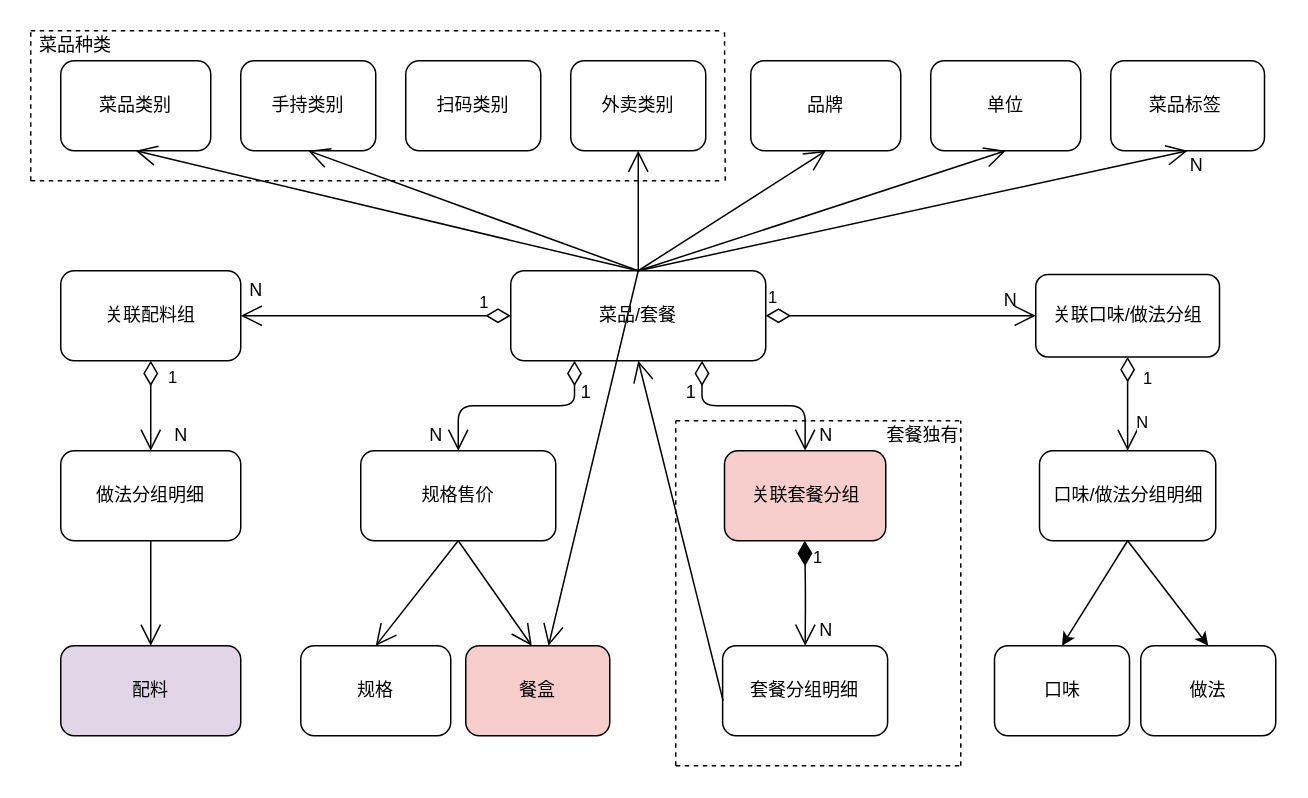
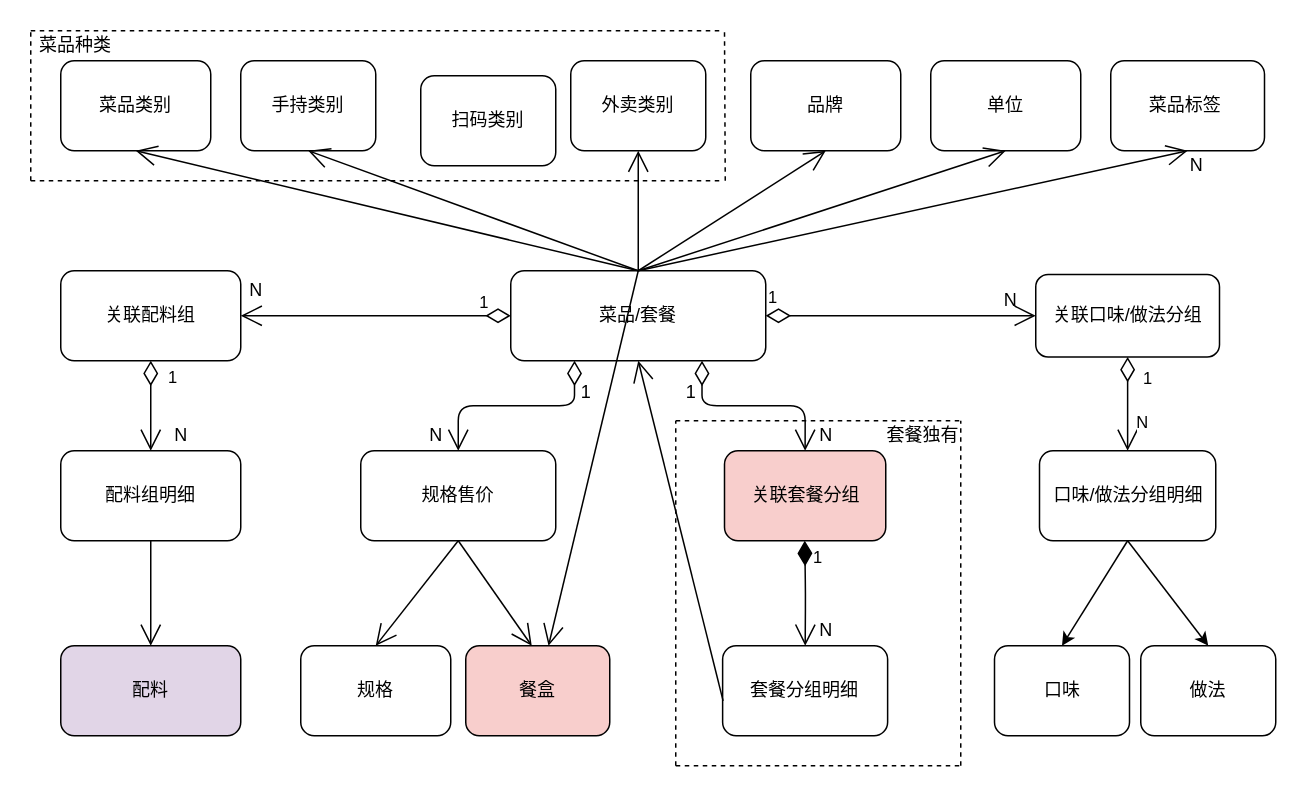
node "扫码类别": moved (473, 106) -> (488, 121)
node "做法分组明细": label "做法分组明细" -> "配料组明细"
